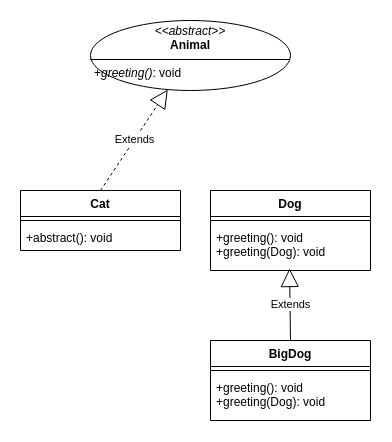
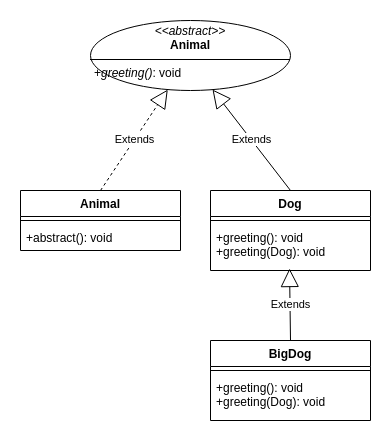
edge "Dog" -> "<<abstract>> Animal +greeting(): void": added, label "Extends"
node "Cat": label "Cat" -> "Animal"
